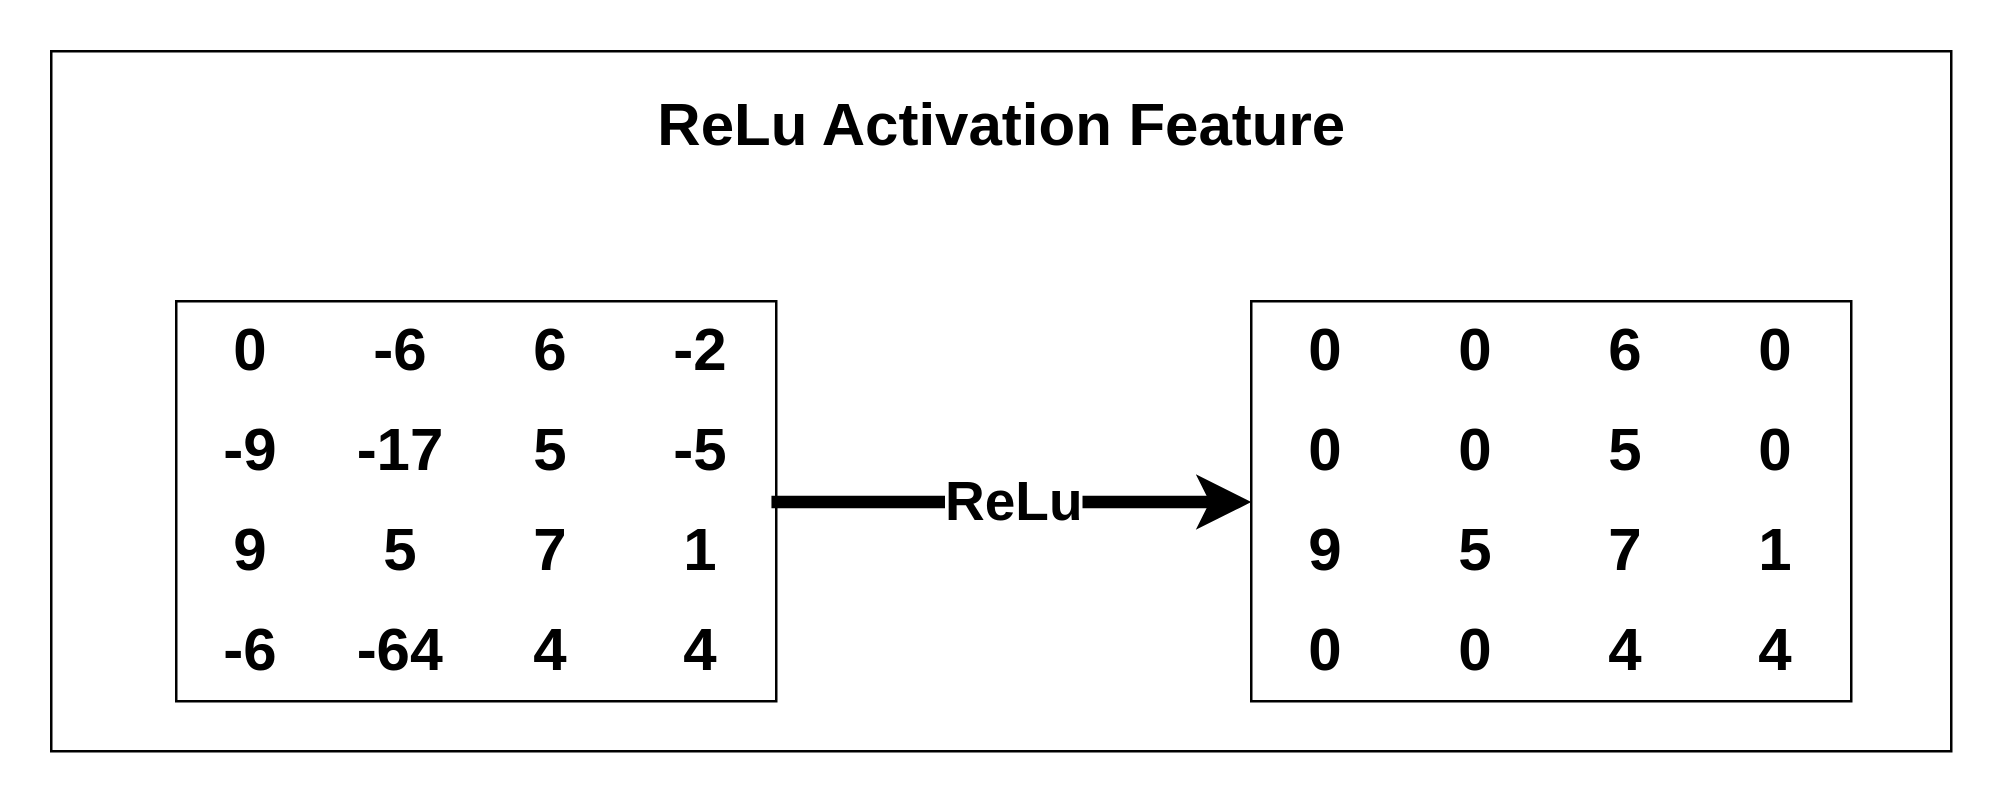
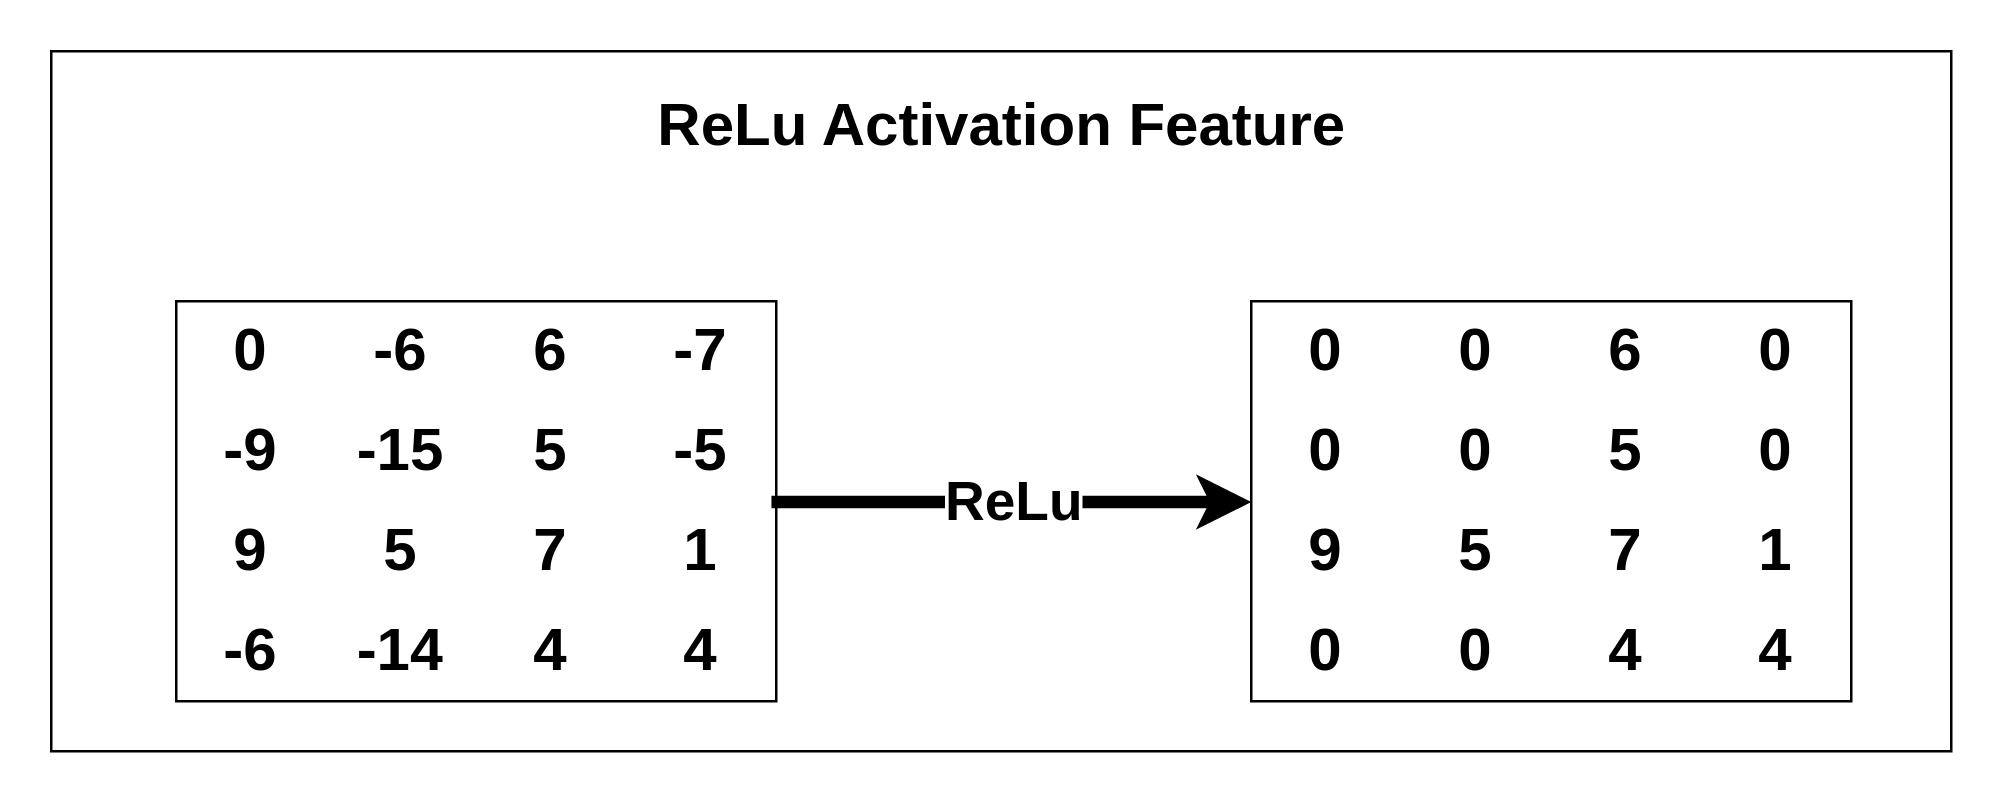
node "-2": label "-2" -> "-7"
node "-17": label "-17" -> "-15"
node "-64": label "-64" -> "-14"
